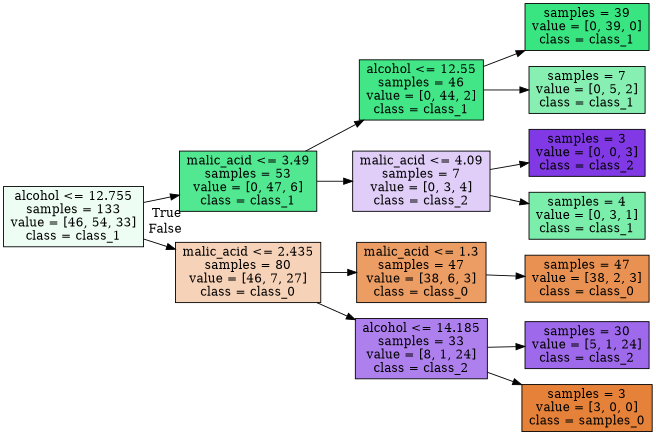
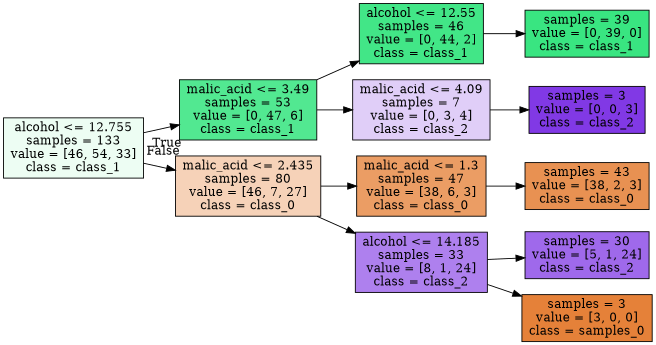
node "samples = 7 value = [0, 5, 2] class = class_1": removed
node "samples = 4 value = [0, 3, 1] class = class_1": removed
node "samples = 47 value = [38, 2, 3] class = class_0": label "samples = 47 value = [38, 2, 3] class = class_0" -> "samples = 43 value = [38, 2, 3] class = class_0"
